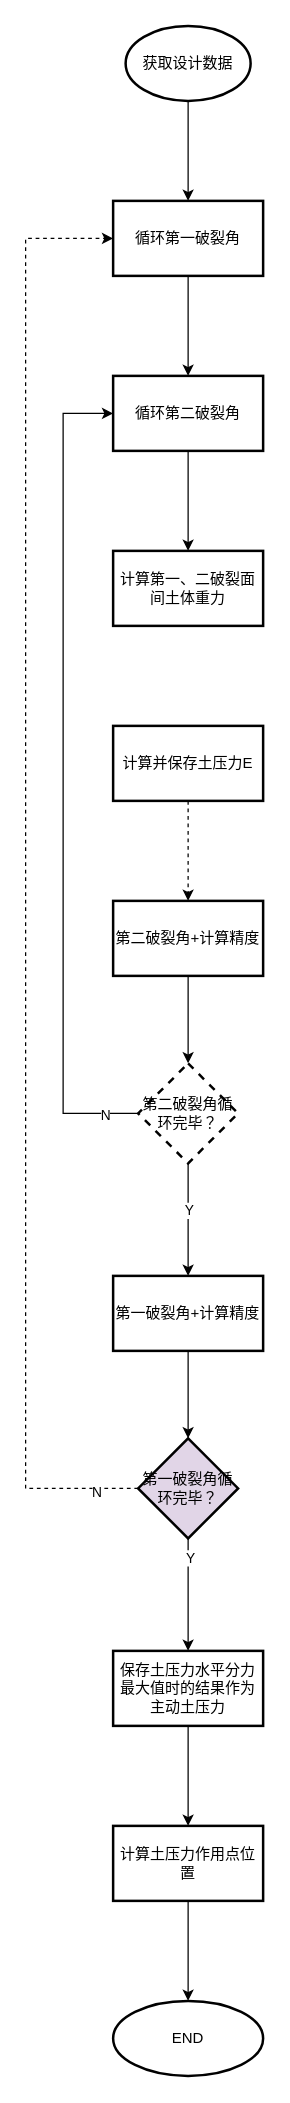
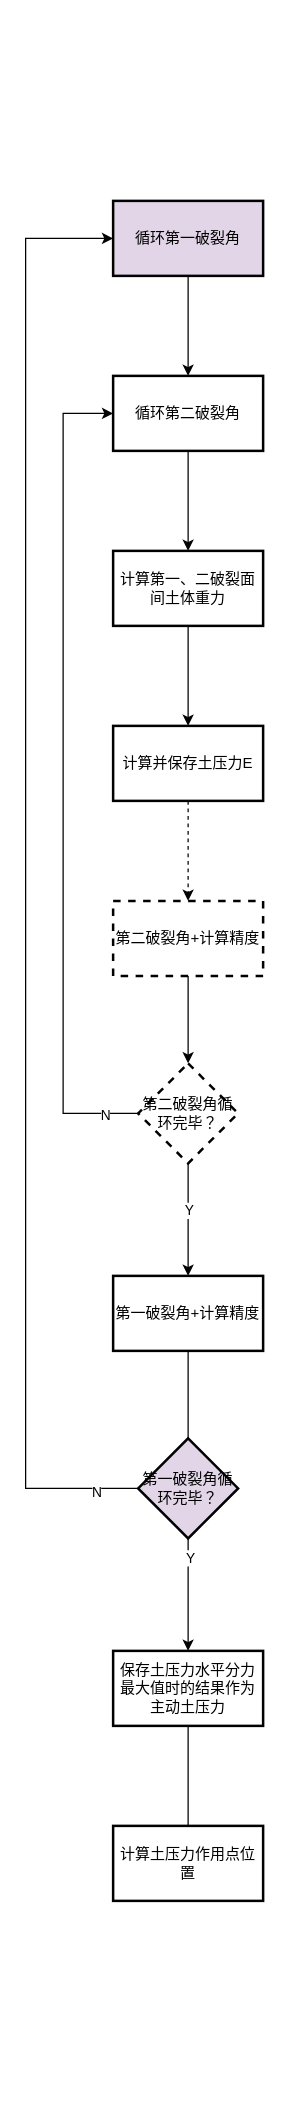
node "获取设计数据": removed
edge "获取设计数据" -> "循环第一破裂角": removed
node "循环第一破裂角": fillcolor #ffffff -> #e1d5e7
edge "计算第一、二破裂面间土体重力" -> "计算并保存土压力E": added
edge "第一破裂角循环完毕？" -> "循环第一破裂角": style dashed -> solid
node "第二破裂角+计算精度": style solid -> dashed
edge "第一破裂角+计算精度" -> "第一破裂角循环完毕？": arrowhead classic -> none
edge "保存土压力水平分力最大值时的结果作为主动土压力" -> "计算土压力作用点位置": arrowhead classic -> none
edge "计算土压力作用点位置" -> "END": removed
node "END": removed
